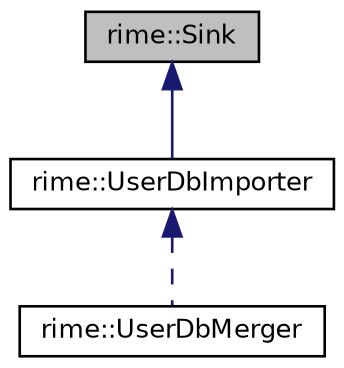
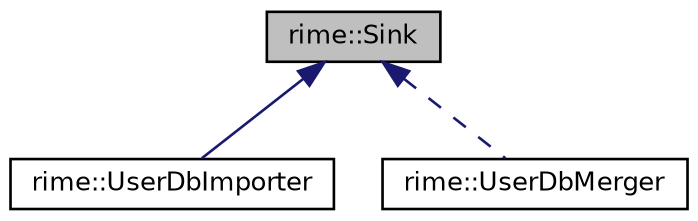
edge "rime::UserDbMerger" -> "rime::UserDbImporter": now "rime::UserDbMerger" -> "rime::Sink"
